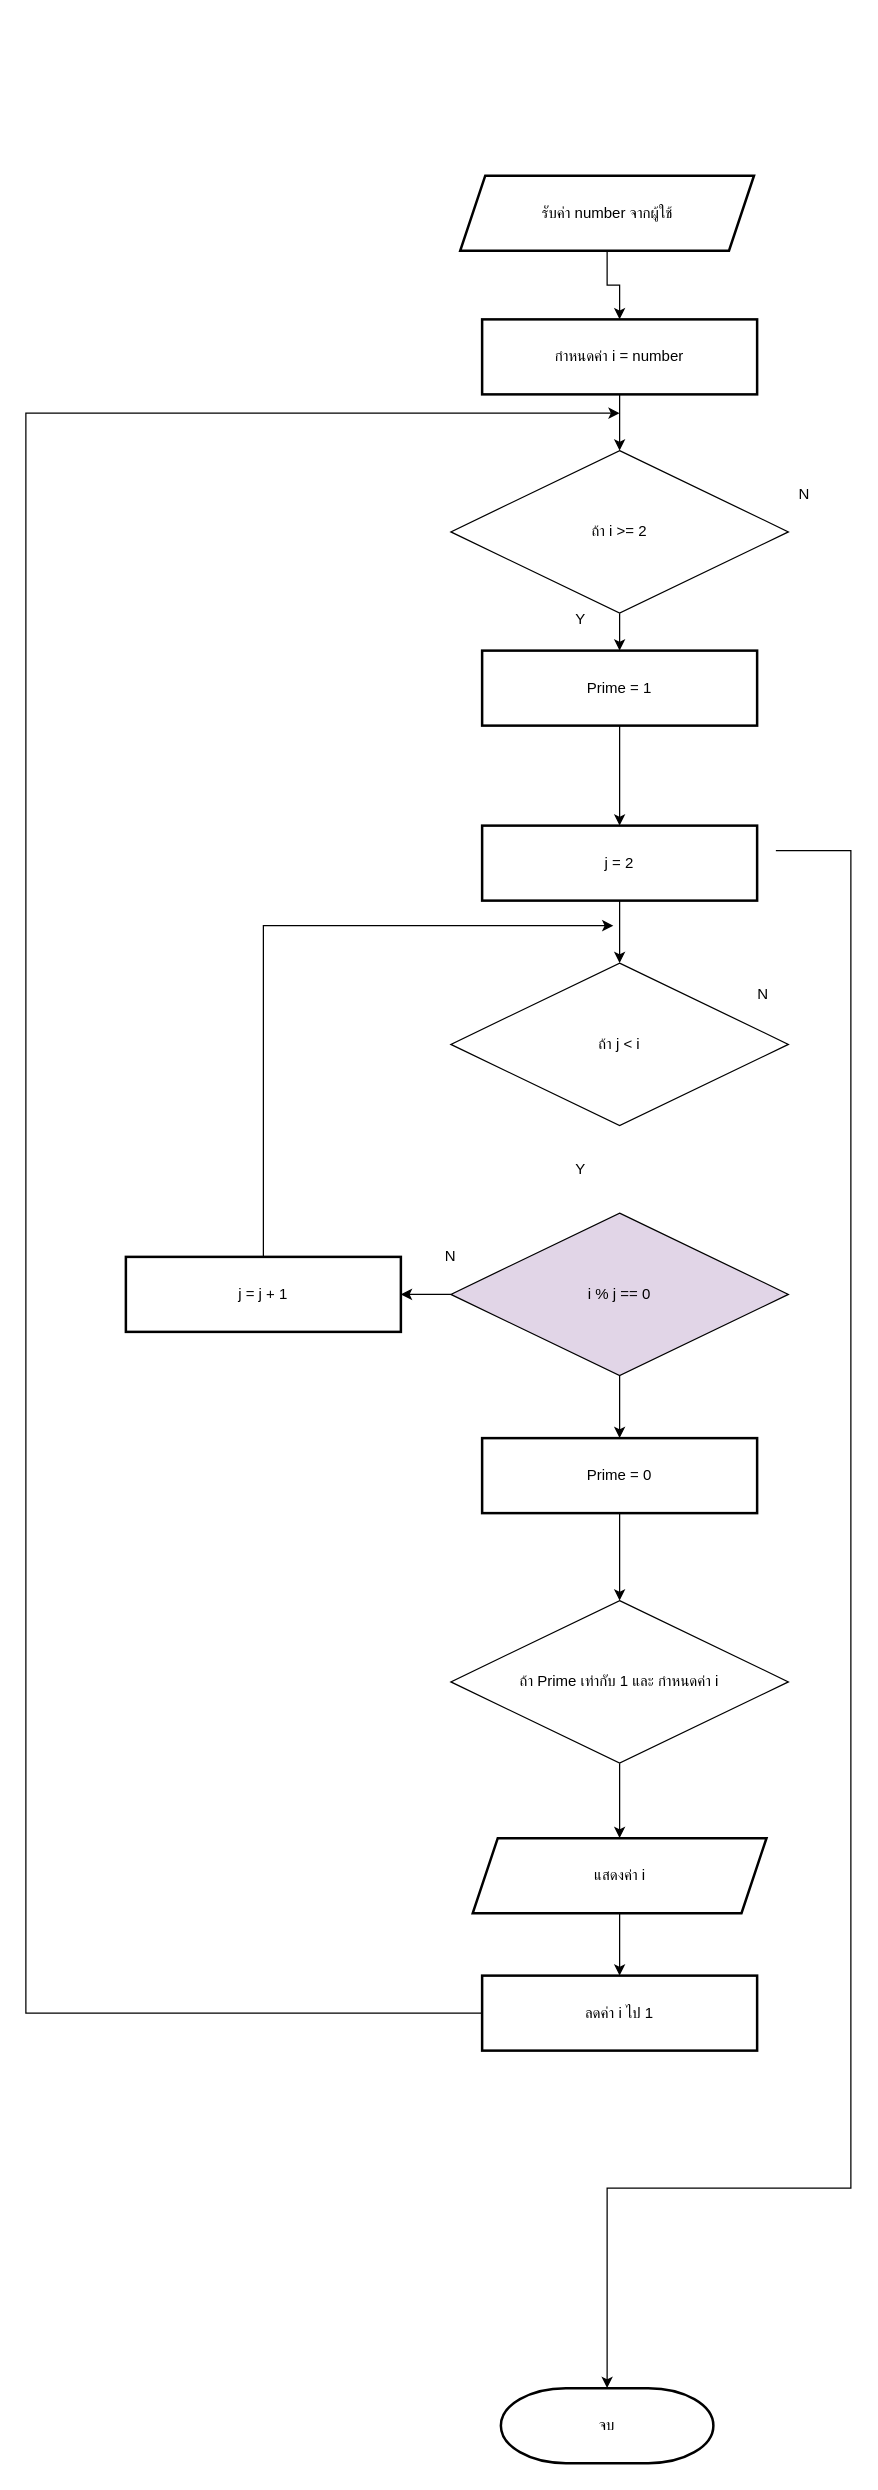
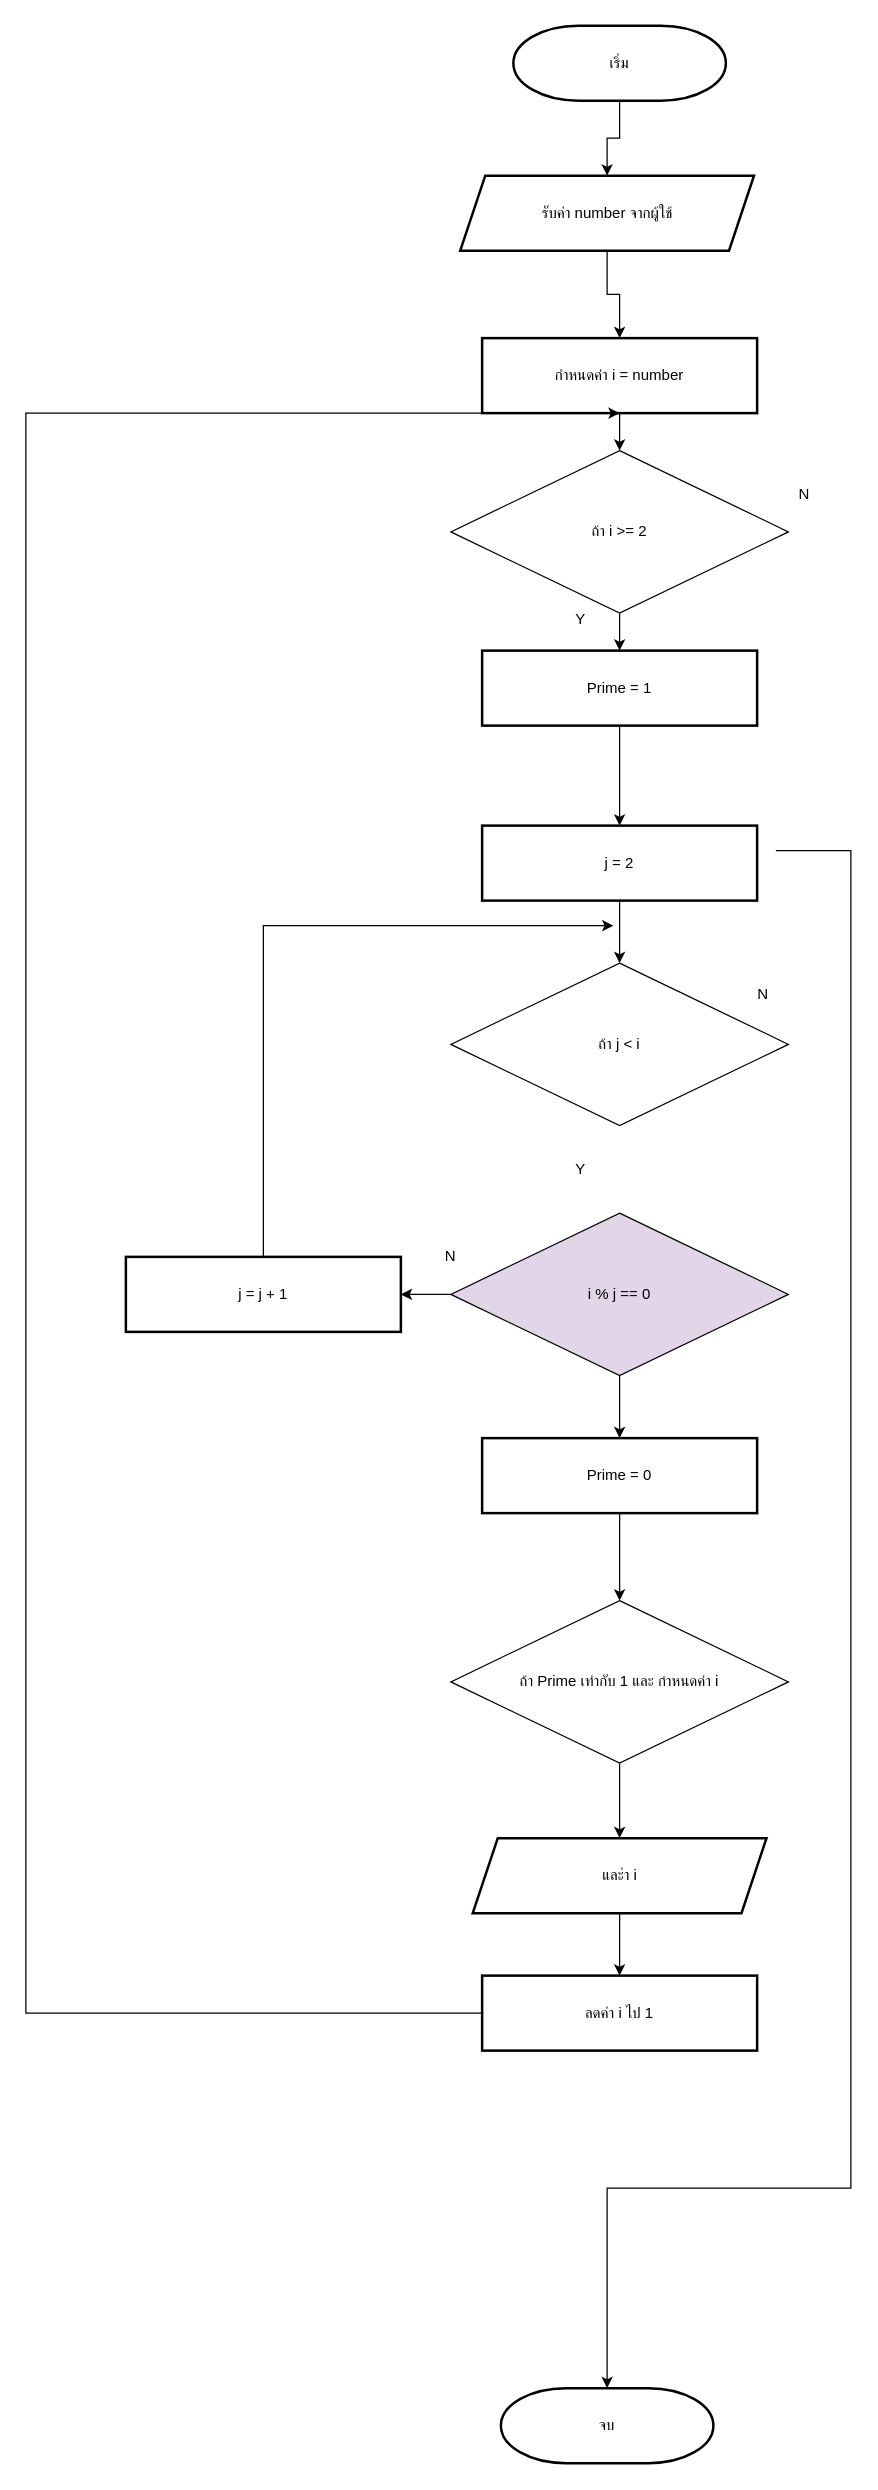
node "เริ่ม": added
edge "เริ่ม" -> "รับค่า number จากผู้ใช้": added
node "กำหนดค่า i = number": moved (619, 357) -> (619, 376)
node "แสดงค่า i": label "แสดงค่า i" -> "และ่า i"
